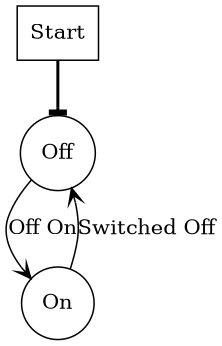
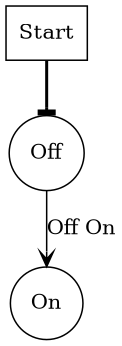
edge "On" -> "Off": removed, label "Switched Off"
